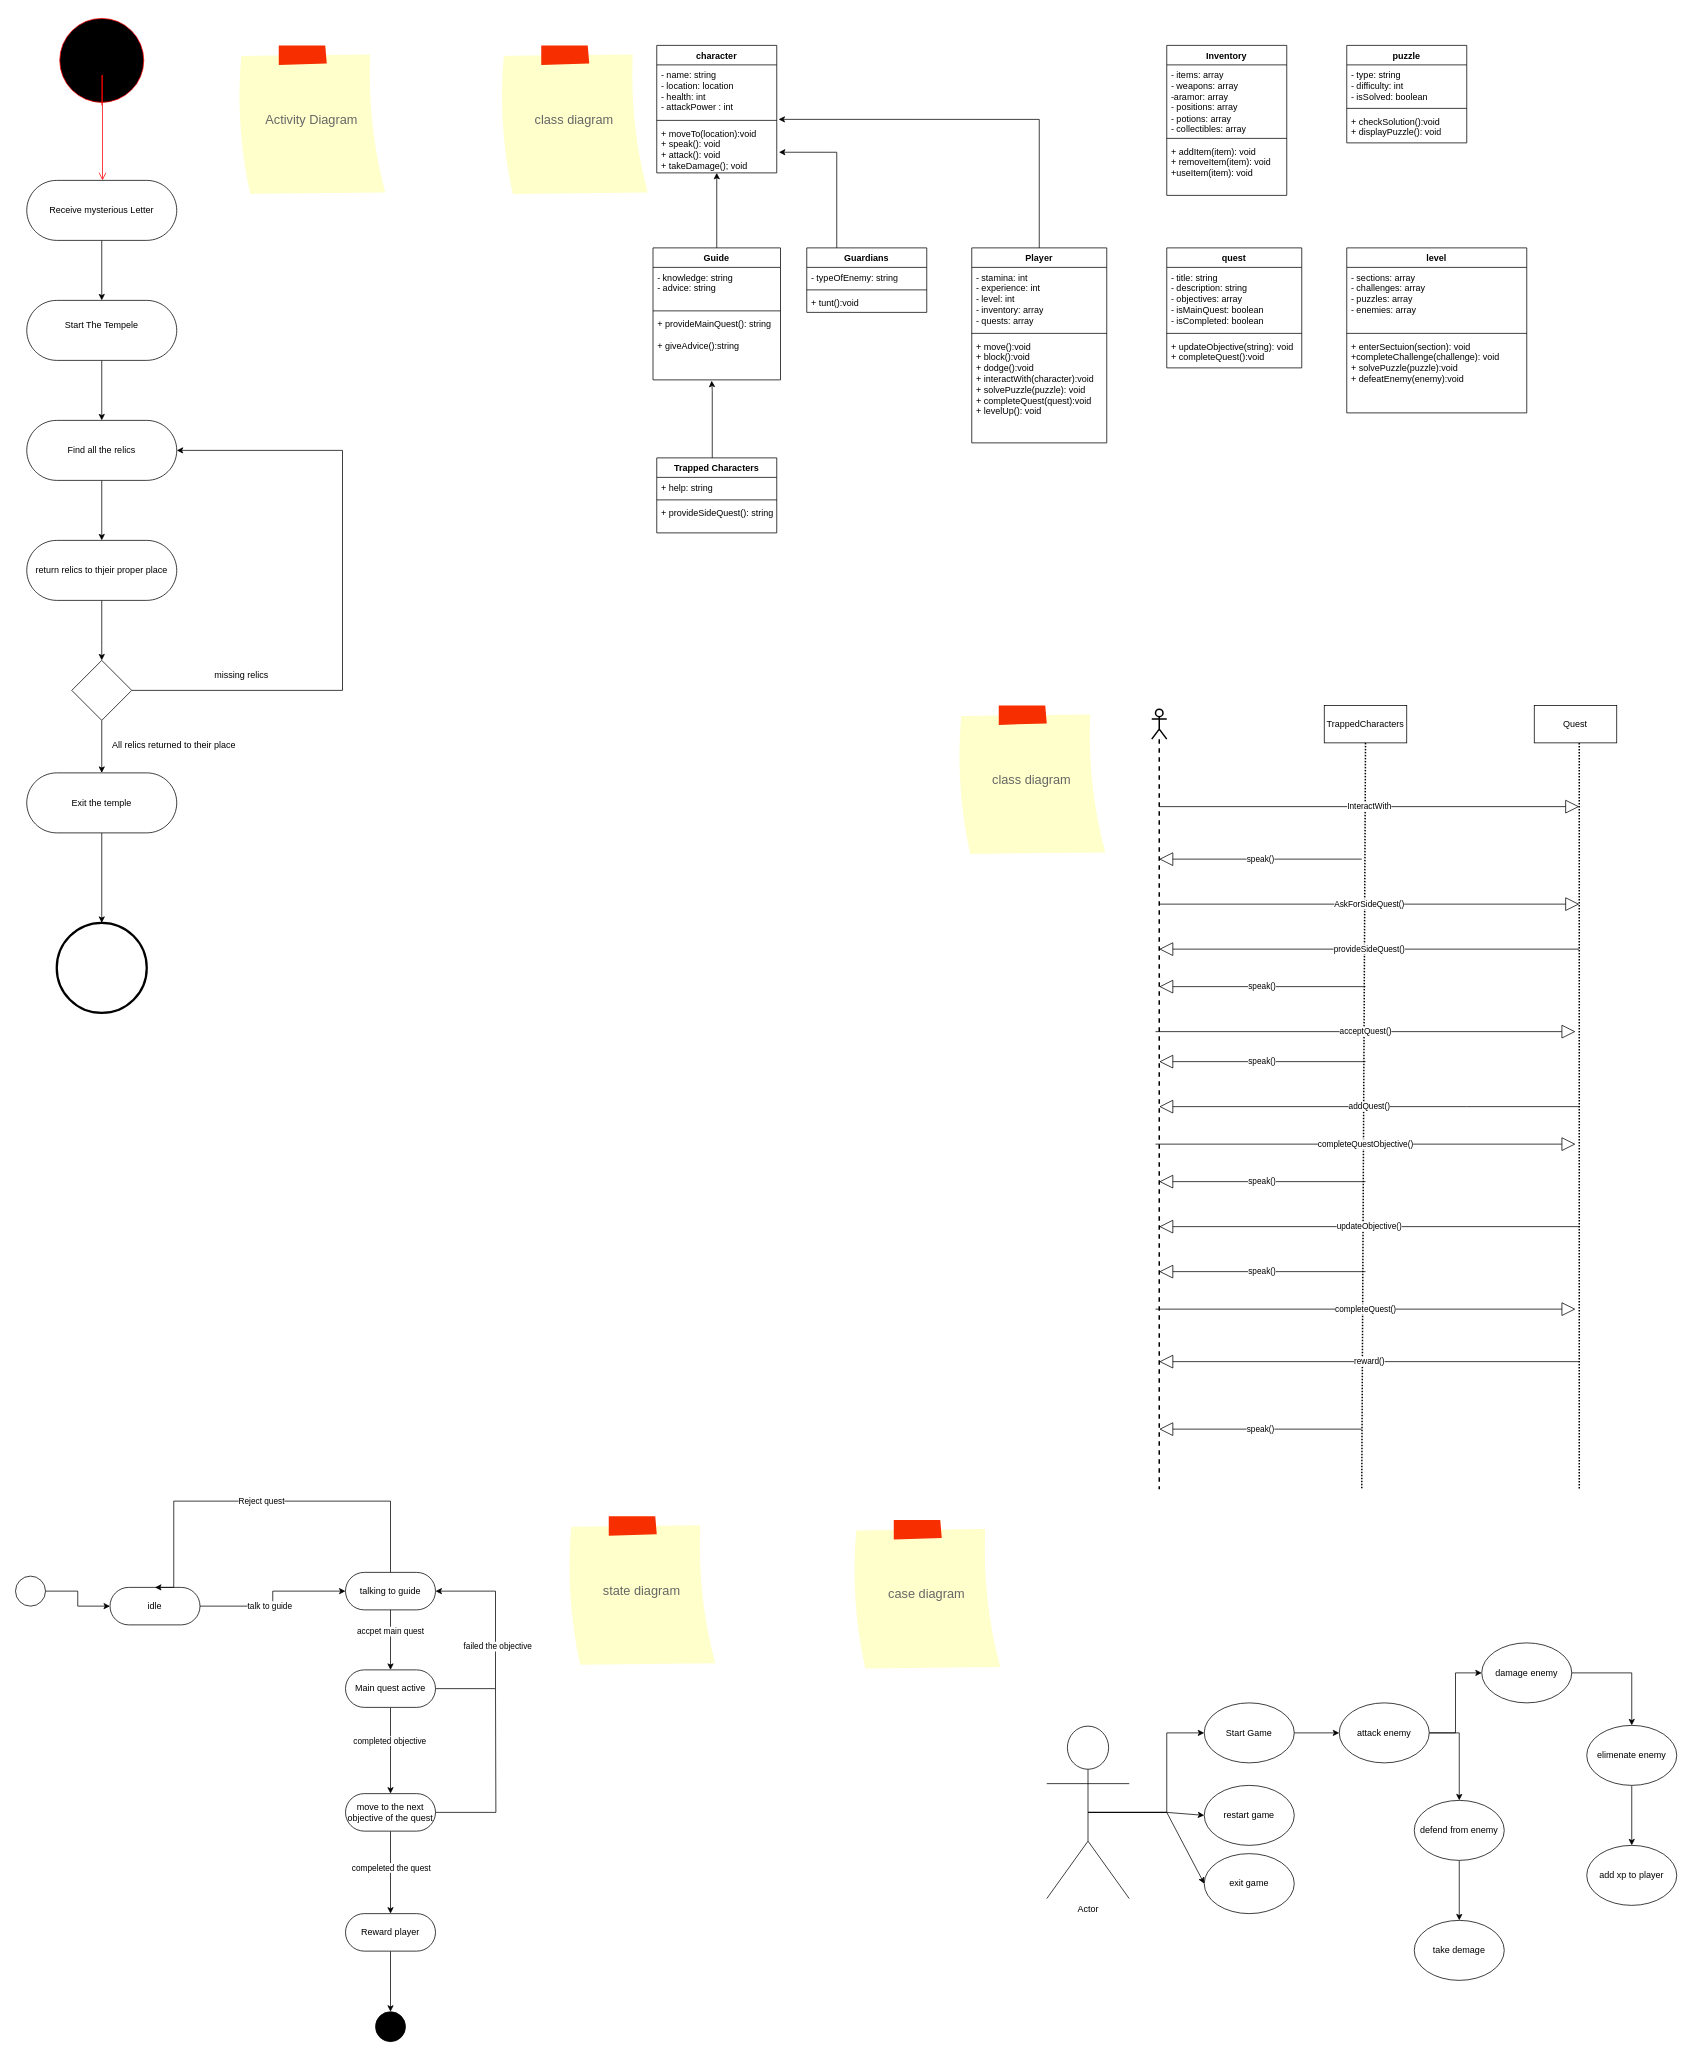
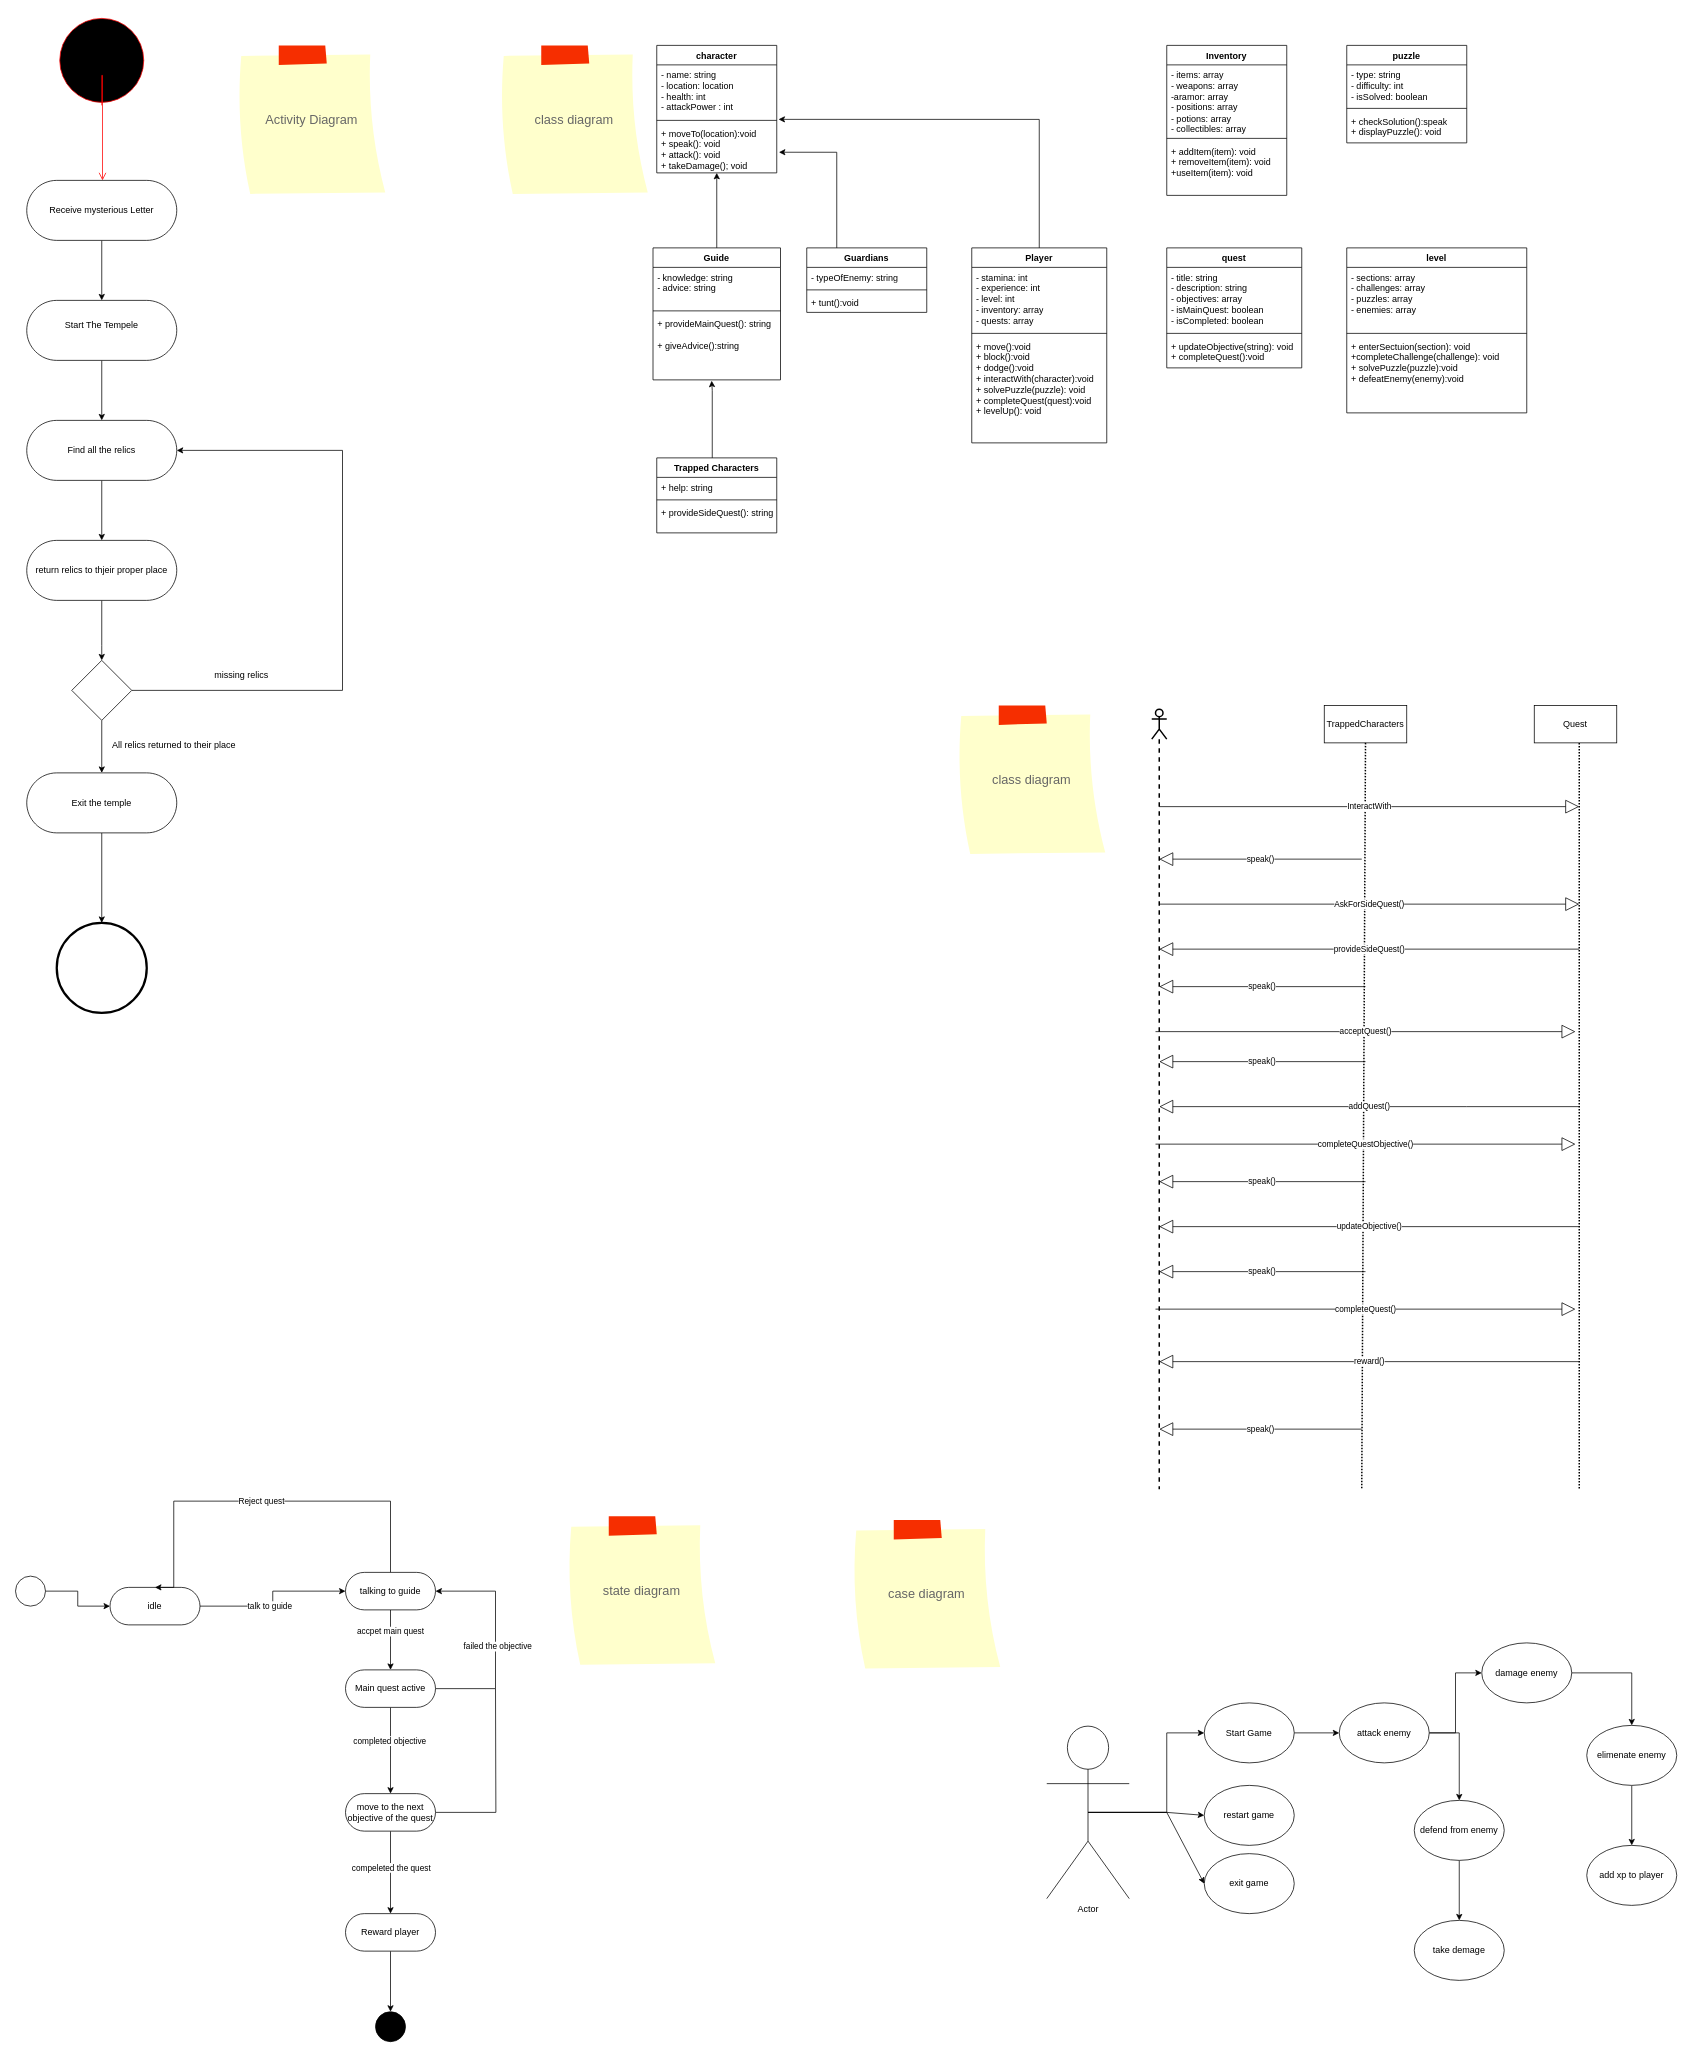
node "+ checkSolution():void + displayPuzzle(): void": label "+ checkSolution():void + displayPuzzle(): void" -> "+ checkSolution():speak + displayPuzzle(): void"
